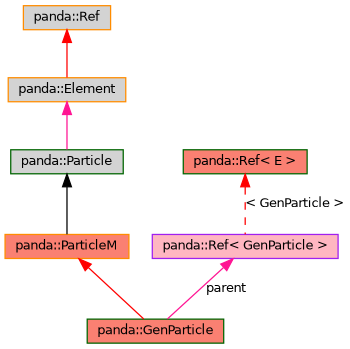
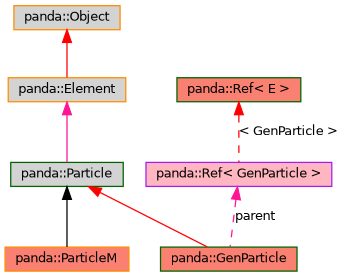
node "panda::Ref": label "panda::Ref" -> "panda::Object"
edge "panda::GenParticle" -> "panda::ParticleM": now "panda::GenParticle" -> "panda::Particle"
edge "panda::GenParticle" -> "panda::Ref< GenParticle >": style solid -> dashed
